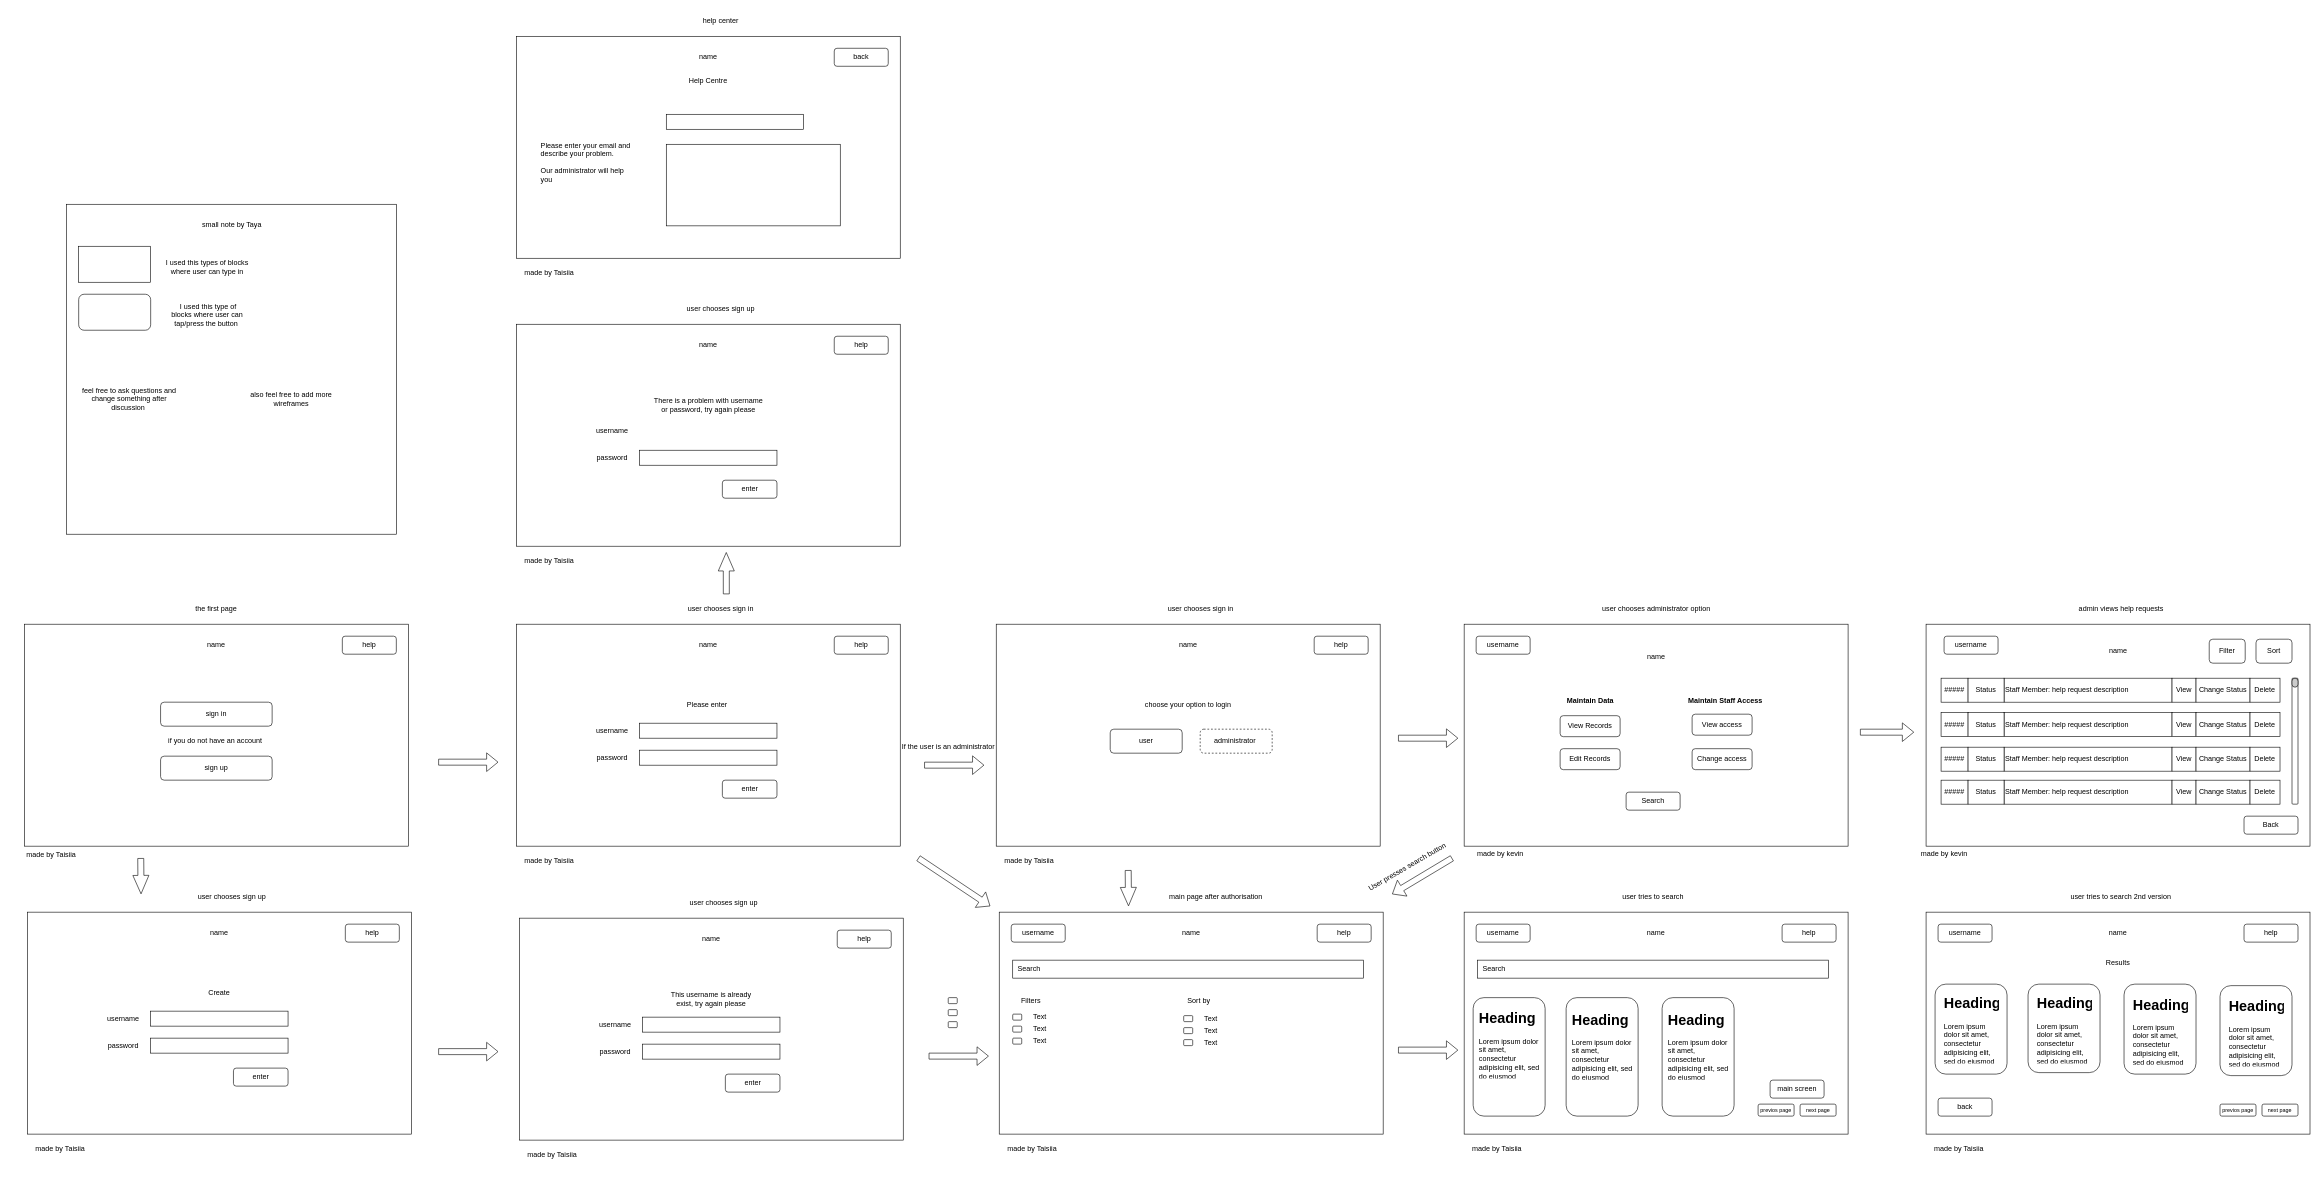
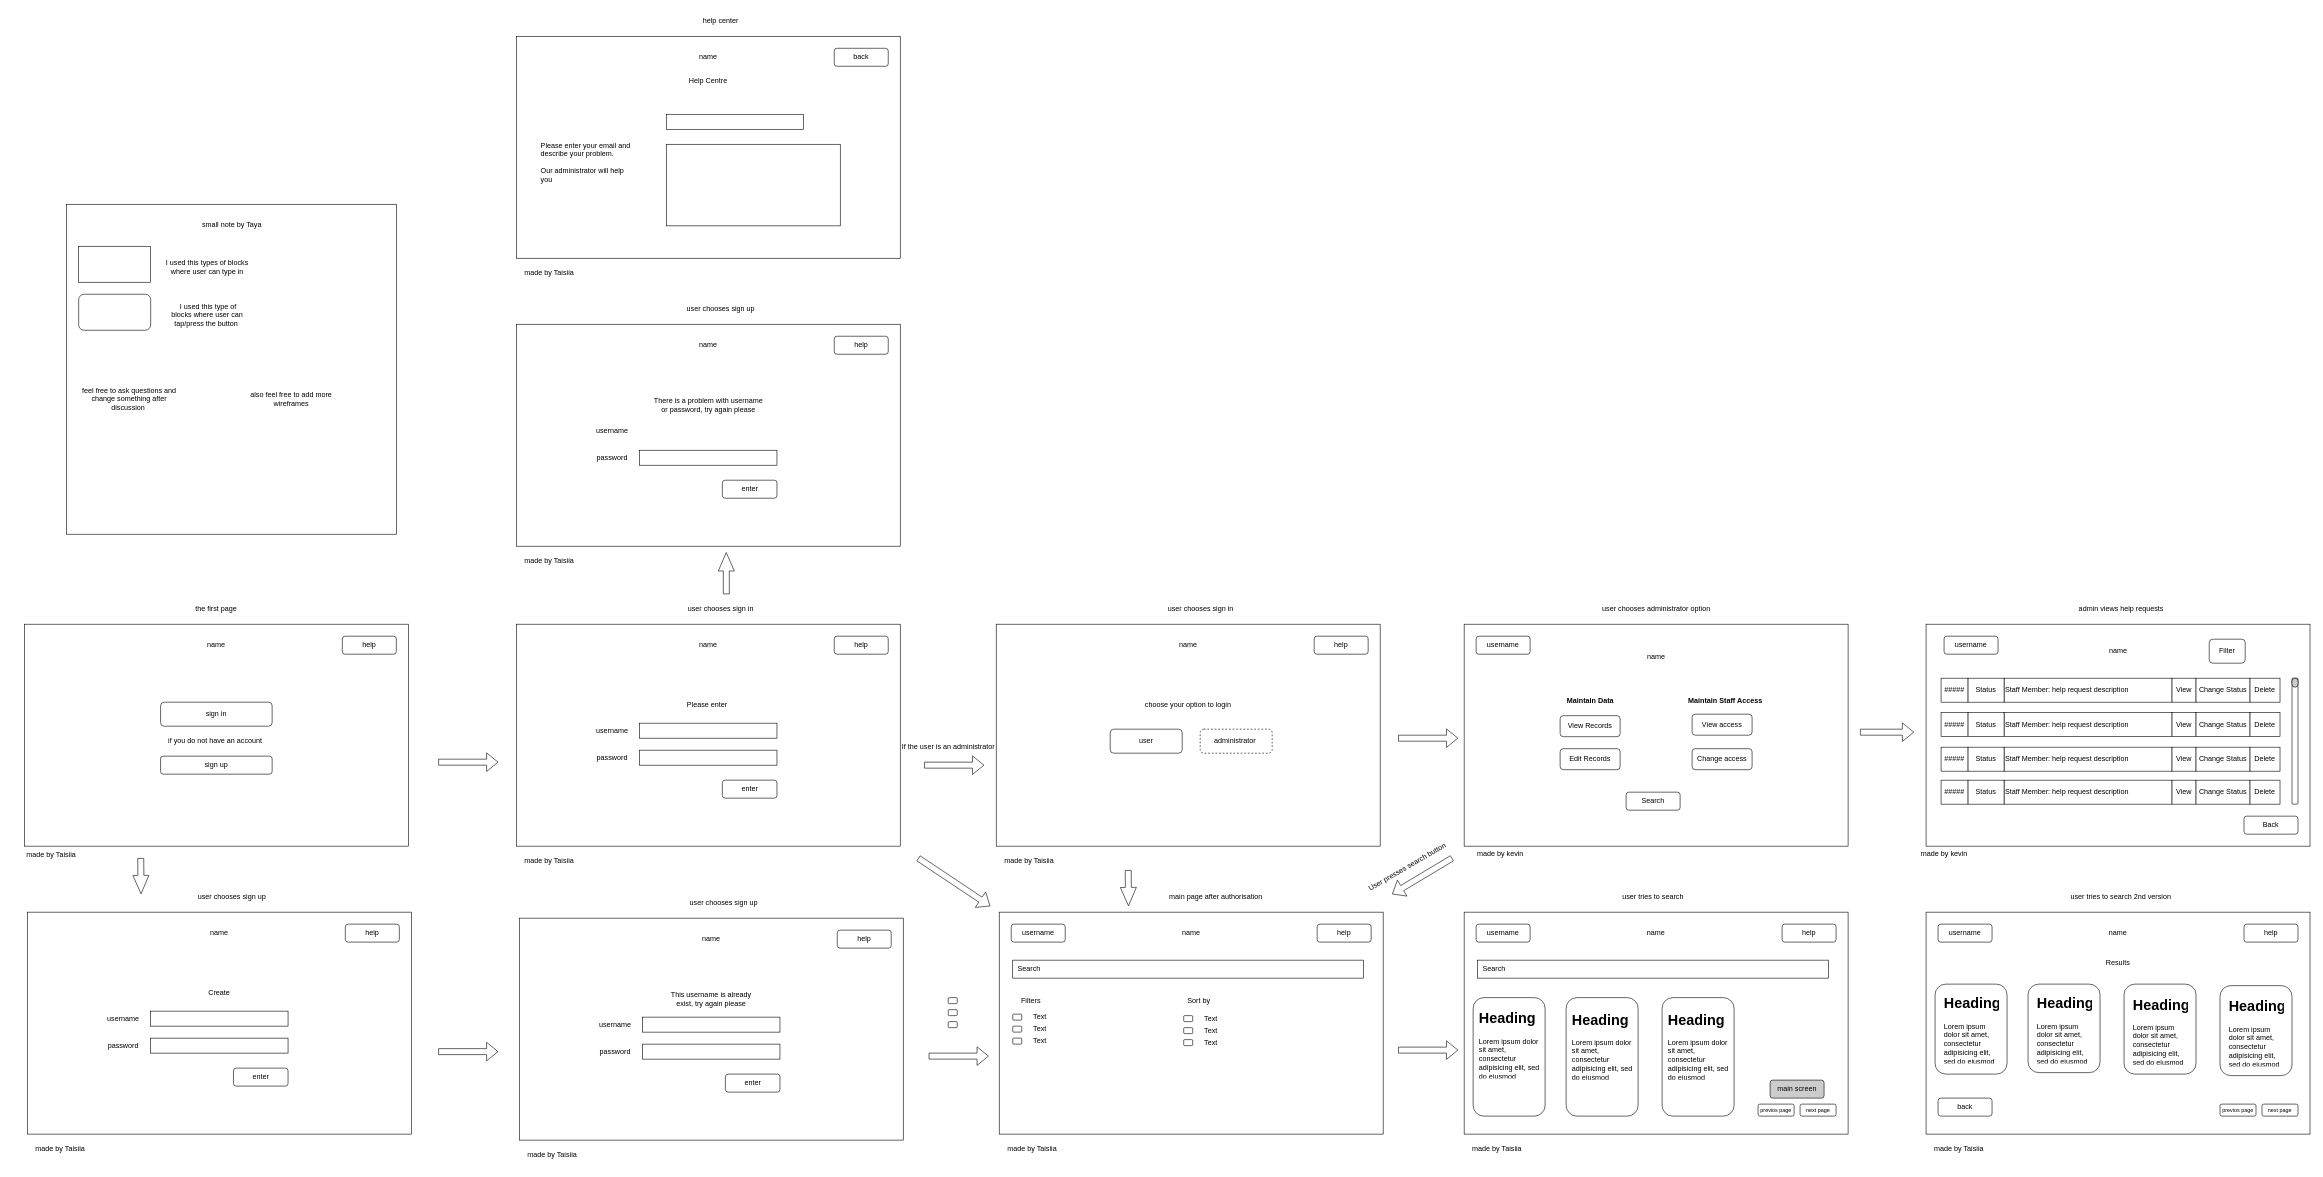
node "Sort": removed
node "sign up": size 112x24 -> 112x18
node "main screen": fillcolor #ffffff -> #cccccc
